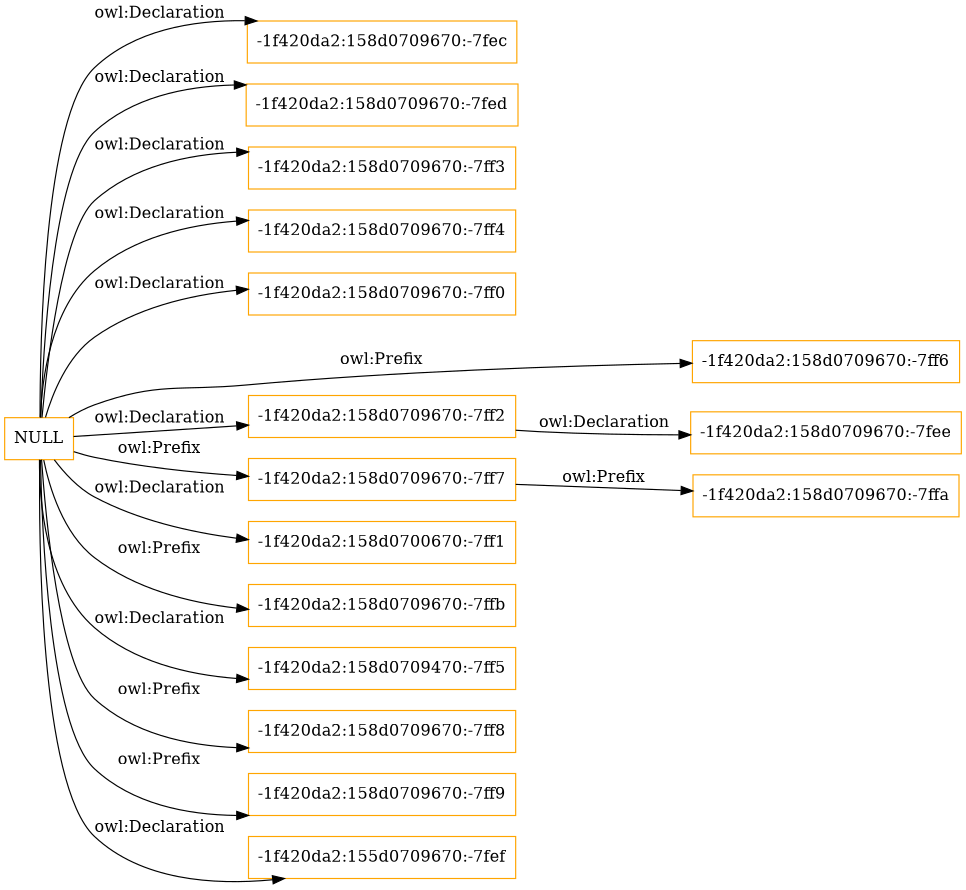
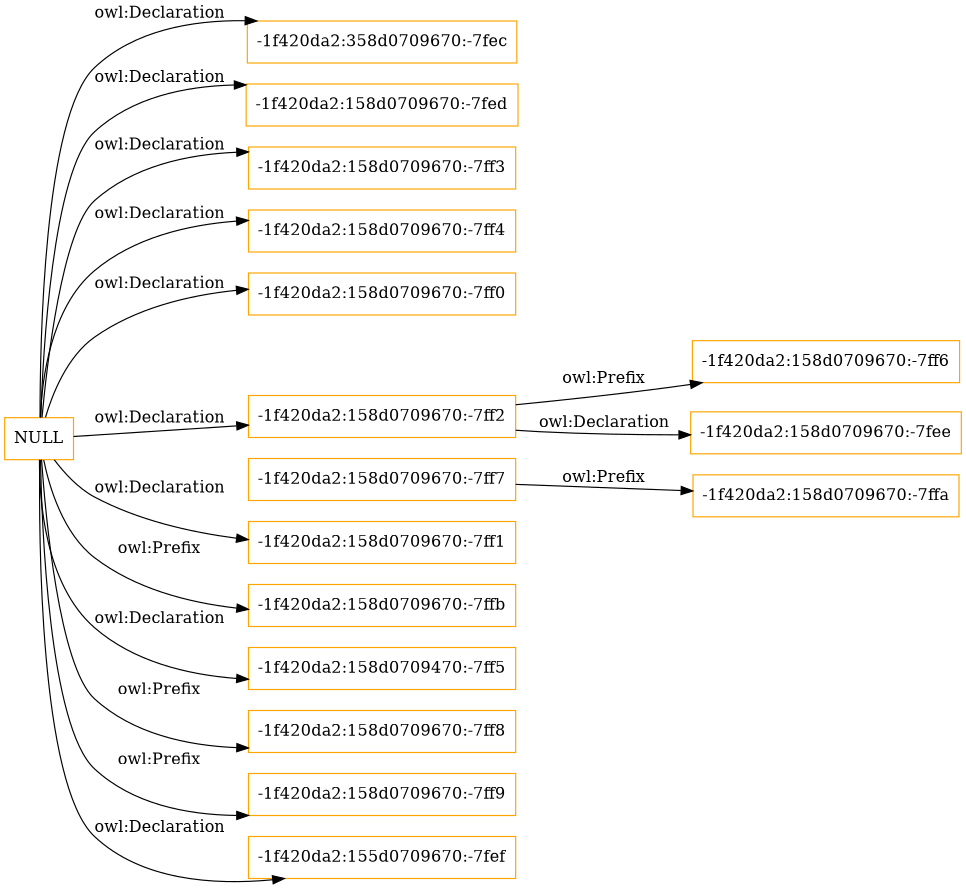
node "-1f420da2:158d0709670:-7fec": label "-1f420da2:158d0709670:-7fec" -> "-1f420da2:358d0709670:-7fec"
edge "NULL" -> "-1f420da2:158d0709670:-7ff6": now "-1f420da2:158d0709670:-7ff2" -> "-1f420da2:158d0709670:-7ff6"
edge "NULL" -> "-1f420da2:158d0709670:-7ff7": removed, label "owl:Prefix"
node "-1f420da2:158d0700670:-7ff1": label "-1f420da2:158d0700670:-7ff1" -> "-1f420da2:158d0709670:-7ff1"
